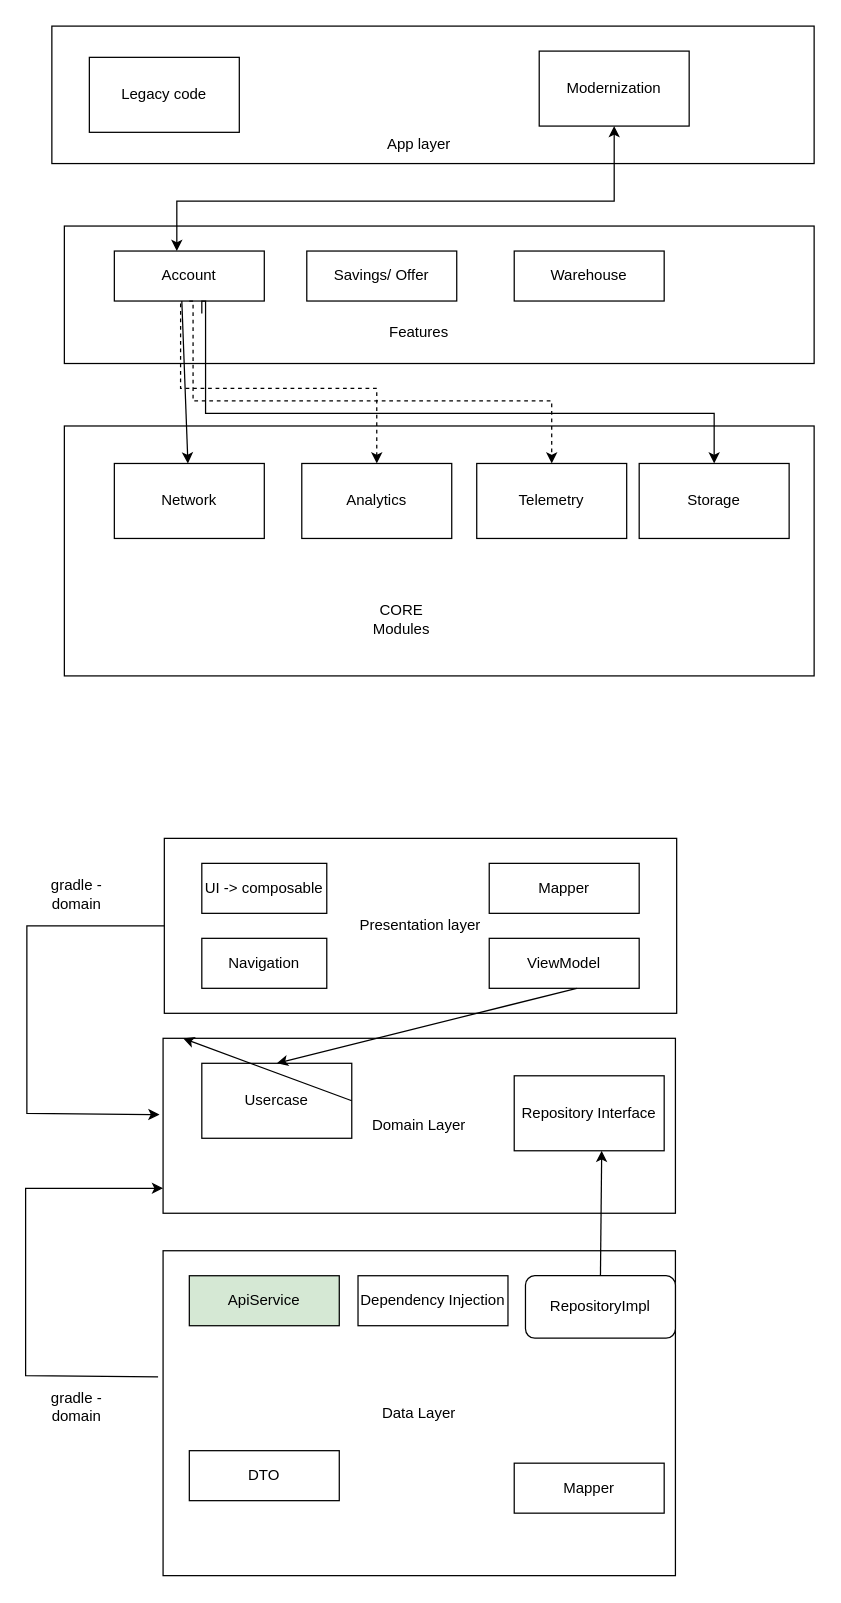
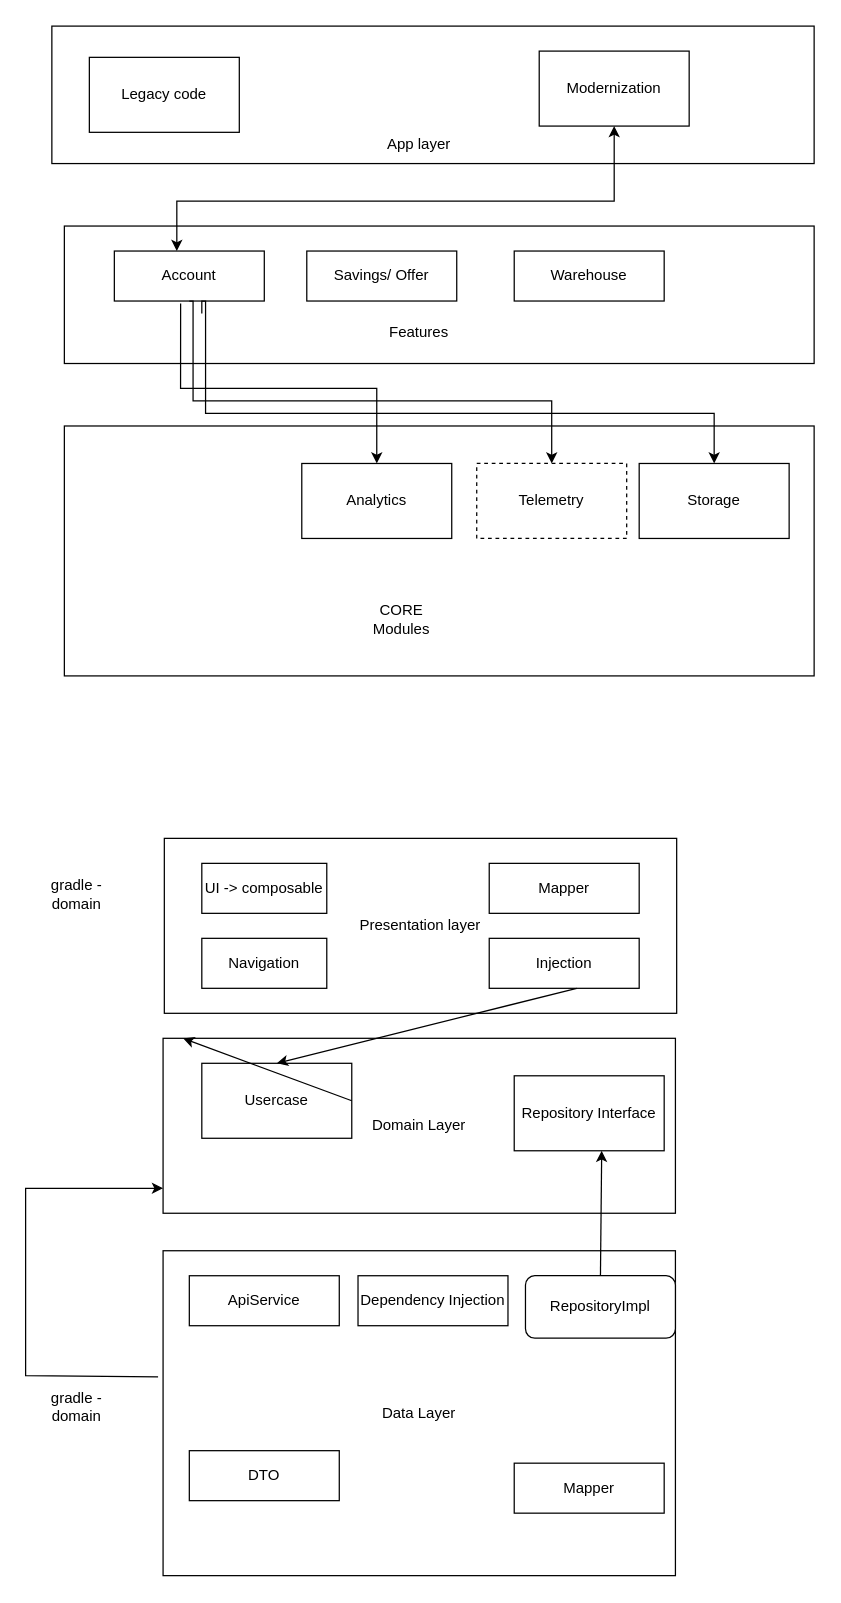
edge "Account" -> "Network": removed
edge "Account" -> "Analytics": style dashed -> solid
edge "Account" -> "Telemetry": style dashed -> solid
node "Network": removed
node "Telemetry": style solid -> dashed
node "ViewModel": label "ViewModel" -> "Injection"
edge "Presentation layer" -> "Domain Layer": removed
node "ApiService": fillcolor #d5e8d4 -> #ffffff
